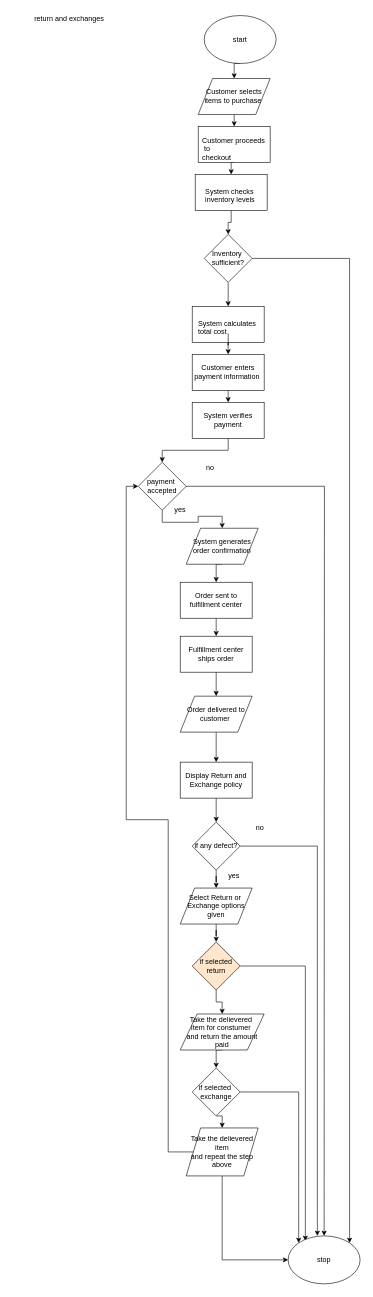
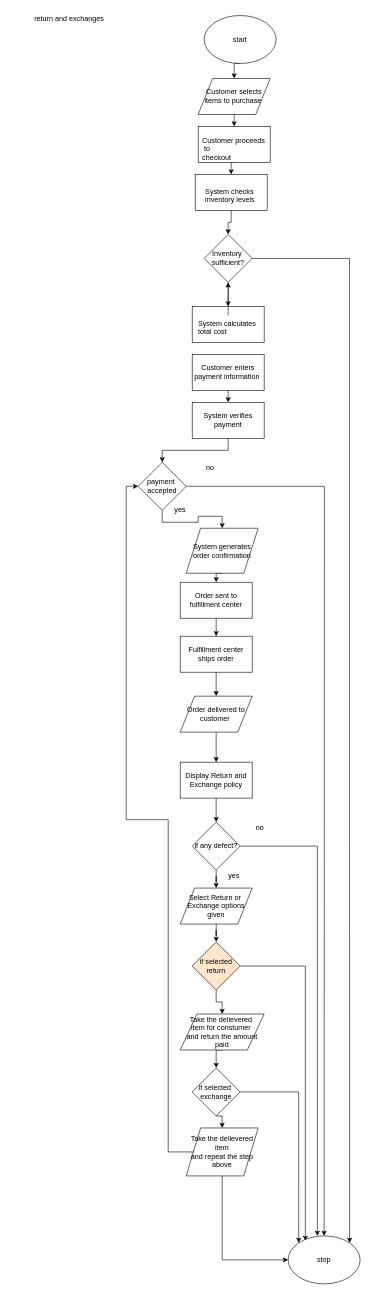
edge "System calculates total cost" -> "Customer enters payment information": now "System calculates total cost" -> "Inventory sufficient?"
node "System generates order confirmation": size 72x36 -> 72x45
